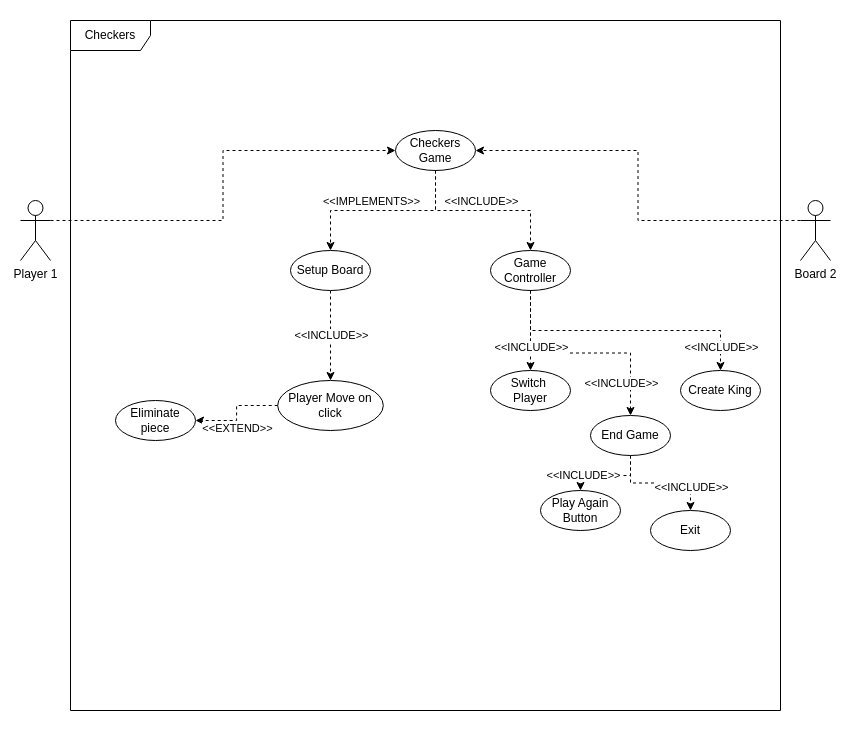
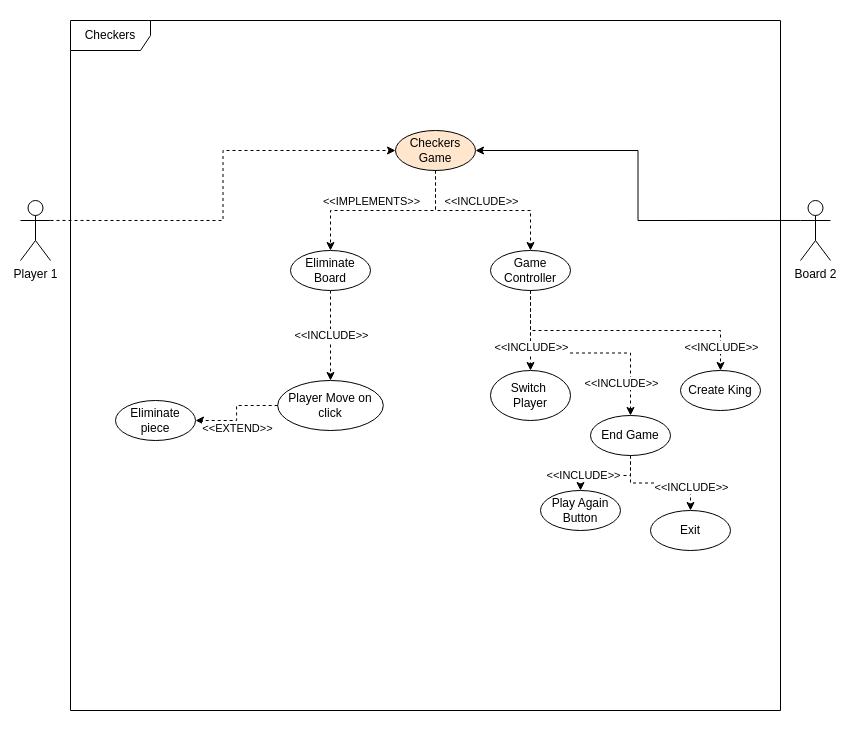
node "Checkers Game": fillcolor #ffffff -> #ffe6cc
edge "Board 2" -> "Checkers Game": style dashed -> solid
node "Setup Board": label "Setup Board" -> "Eliminate Board"
node "Switch Player": size 80x40 -> 80x50
